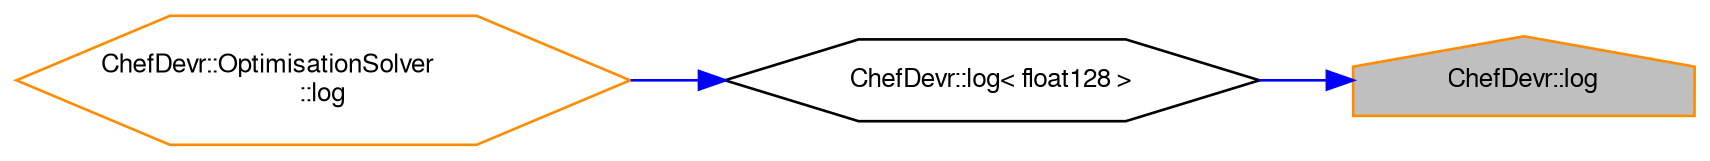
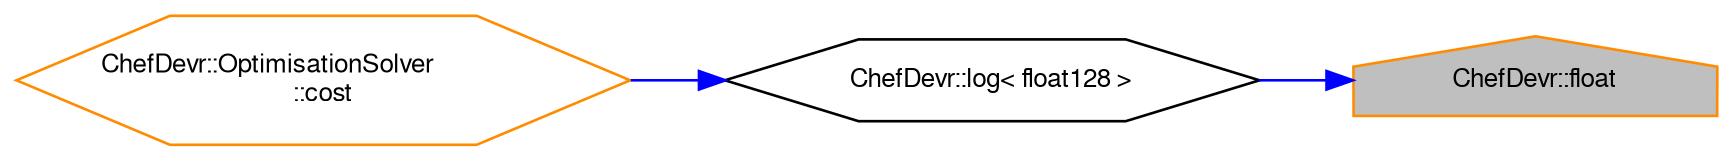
node "ChefDevr::OptimisationSolver ::log": label "ChefDevr::OptimisationSolver ::log" -> "ChefDevr::OptimisationSolver ::cost"
node "ChefDevr::log": label "ChefDevr::log" -> "ChefDevr::float"
